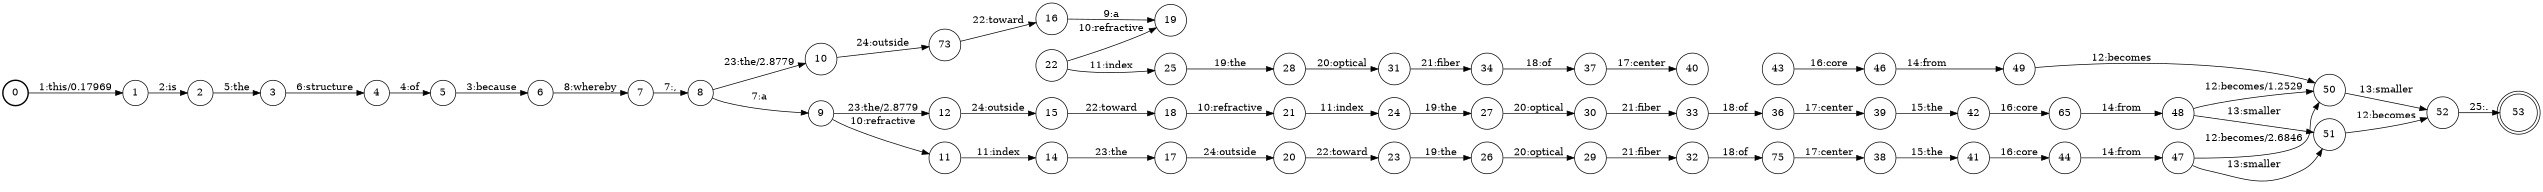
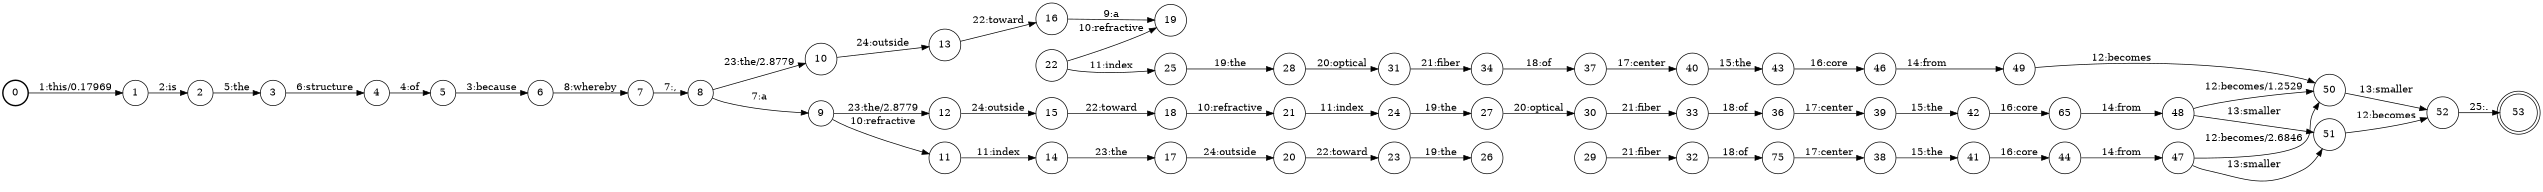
node "73": label "73" -> "13"
edge "40" -> "43": added, label "15:the"
edge "26" -> "29": removed, label "20:optical"
